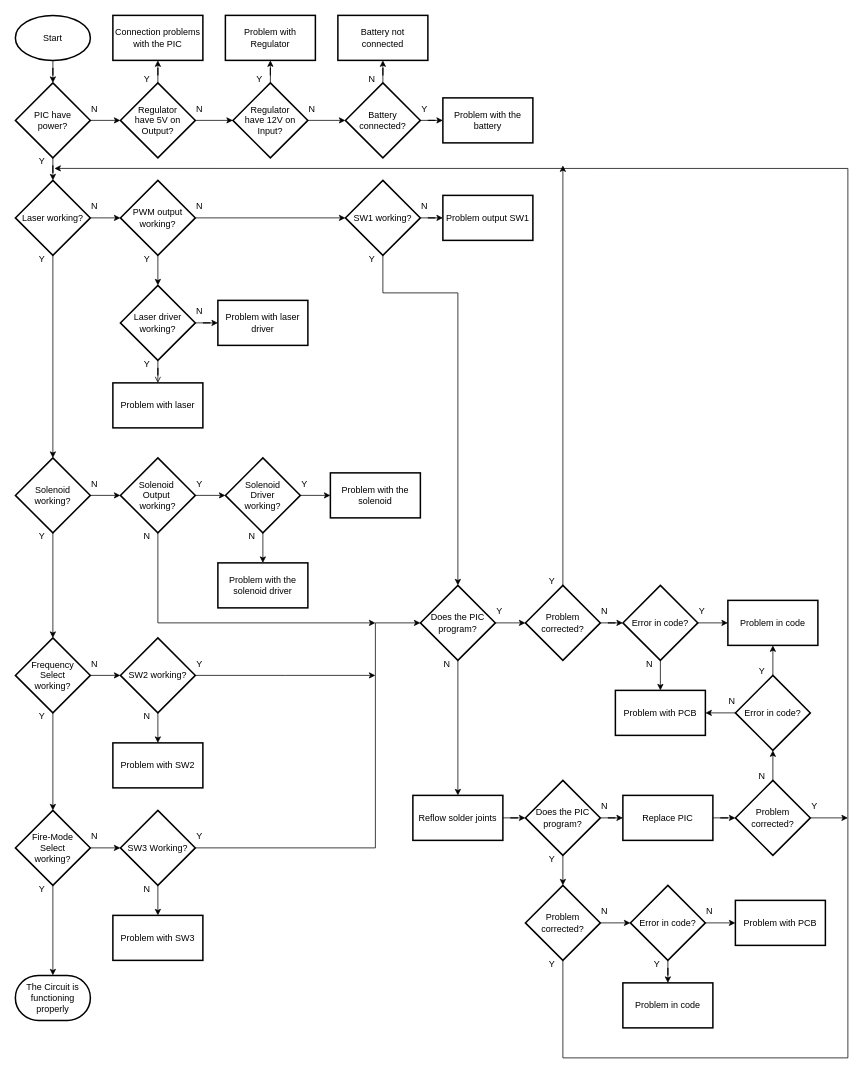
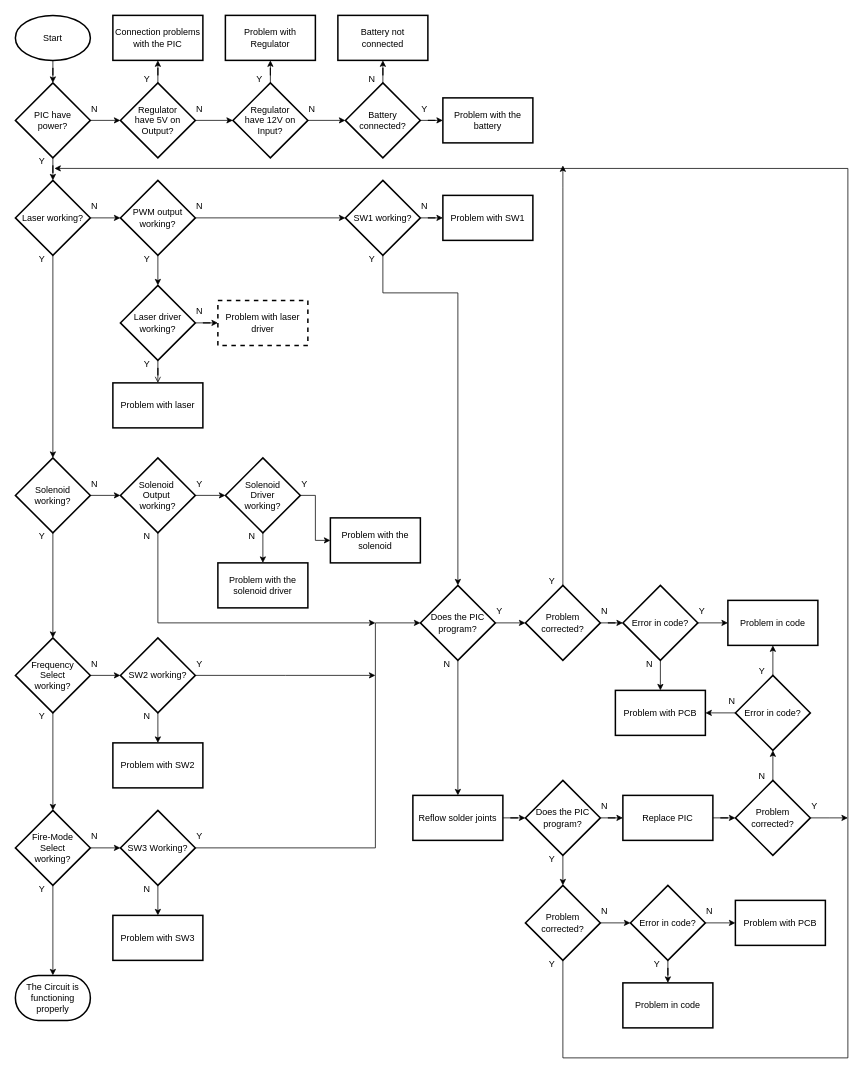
node "Problem output SW1": label "Problem output SW1" -> "Problem with SW1"
node "Problem with laser driver": style solid -> dashed
node "Problem with the solenoid": moved (375, 495) -> (375, 540)
